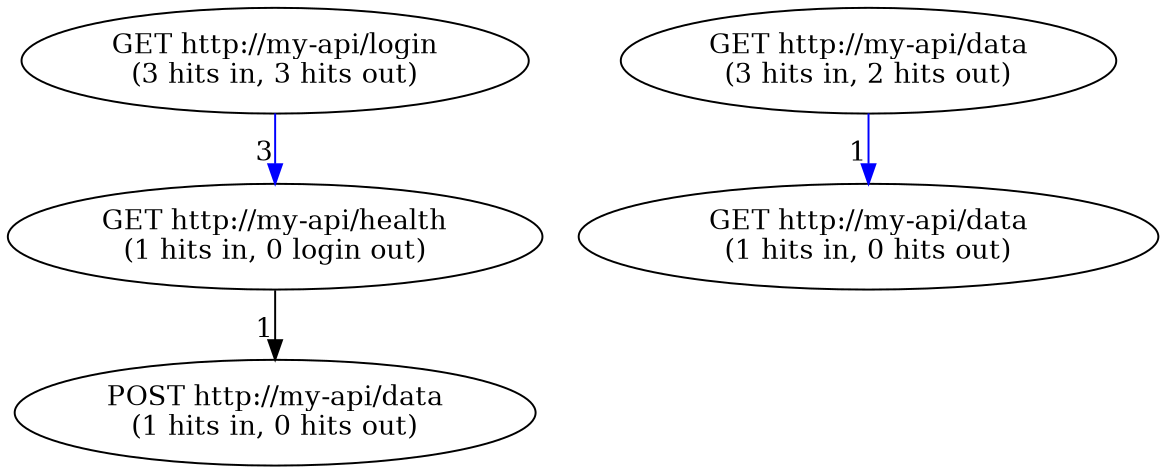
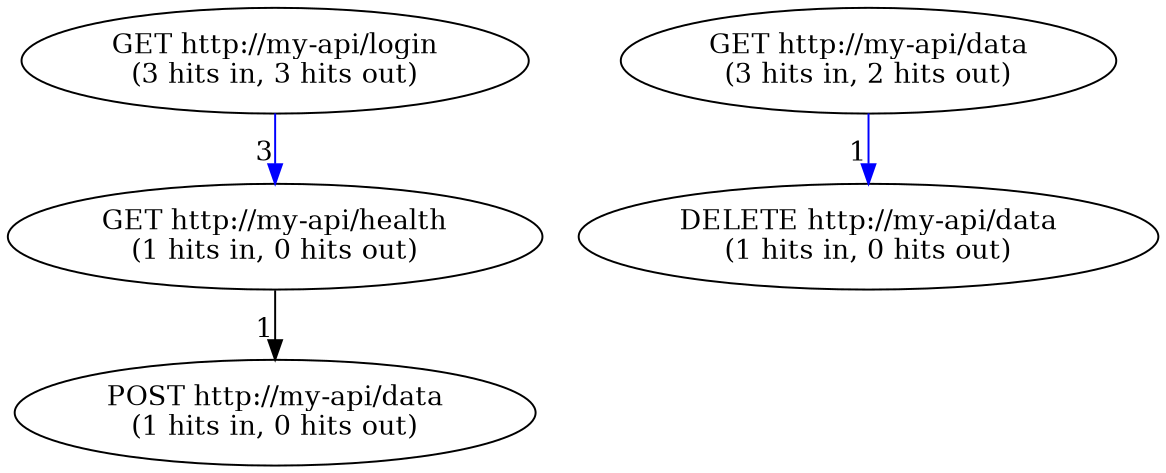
node "GET http://my-api/health (1 hits in, 0 login out)": label "GET http://my-api/health (1 hits in, 0 login out)" -> "GET http://my-api/health (1 hits in, 0 hits out)"
node "GET http://my-api/data (1 hits in, 0 hits out)": label "GET http://my-api/data (1 hits in, 0 hits out)" -> "DELETE http://my-api/data (1 hits in, 0 hits out)"
